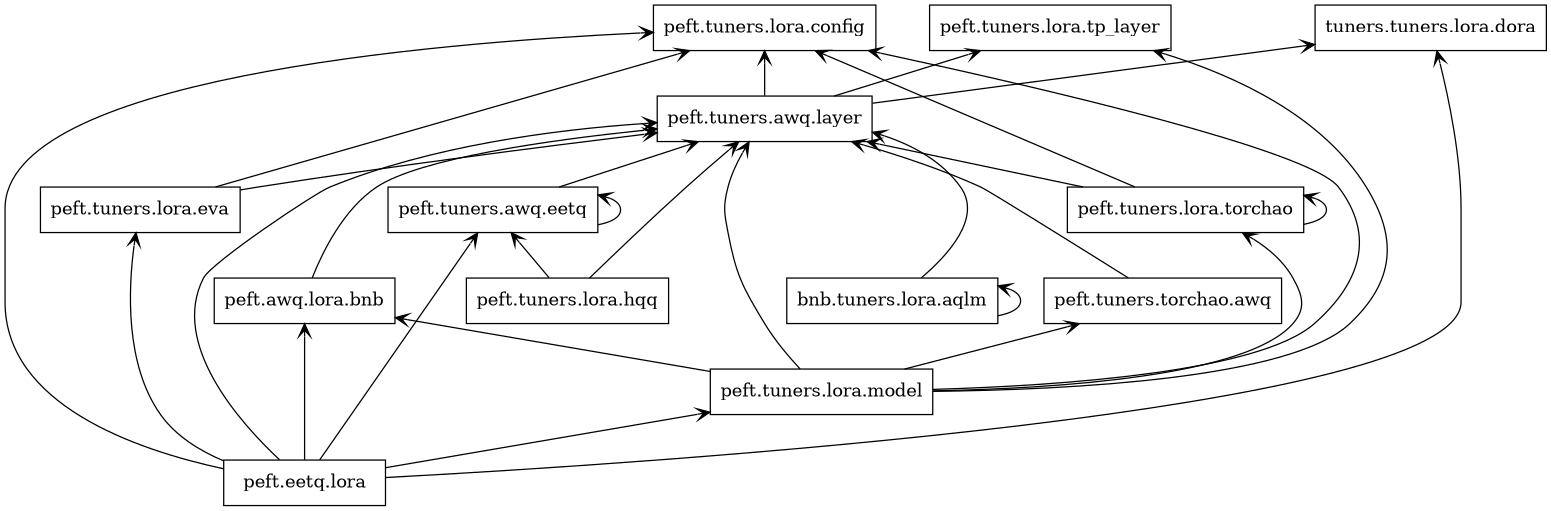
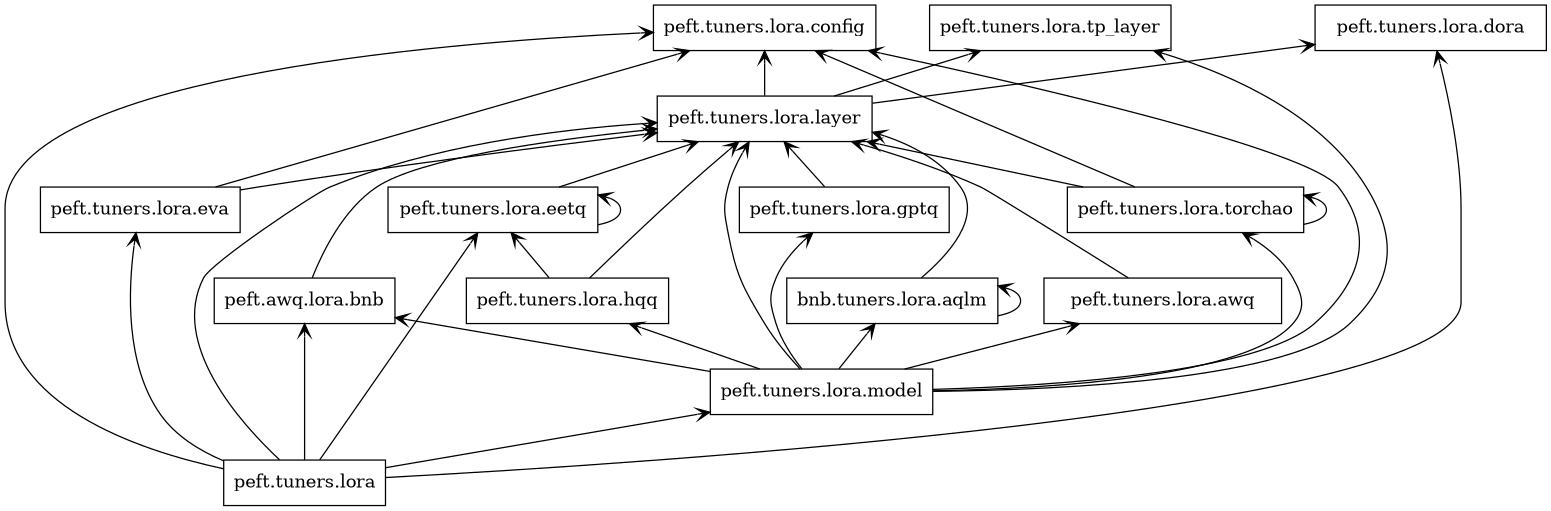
node "tuners.tuners.lora.dora": label "tuners.tuners.lora.dora" -> "peft.tuners.lora.dora"
node "peft.tuners.awq.layer": label "peft.tuners.awq.layer" -> "peft.tuners.lora.layer"
node "peft.tuners.awq.eetq": label "peft.tuners.awq.eetq" -> "peft.tuners.lora.eetq"
node "peft.tuners.lora.gptq": added
node "peft.tuners.torchao.awq": label "peft.tuners.torchao.awq" -> "peft.tuners.lora.awq"
edge "peft.tuners.lora.model" -> "peft.tuners.lora.hqq": added
edge "peft.tuners.lora.model" -> "bnb.tuners.lora.aqlm": added
node "peft.eetq.lora": label "peft.eetq.lora" -> "peft.tuners.lora"
